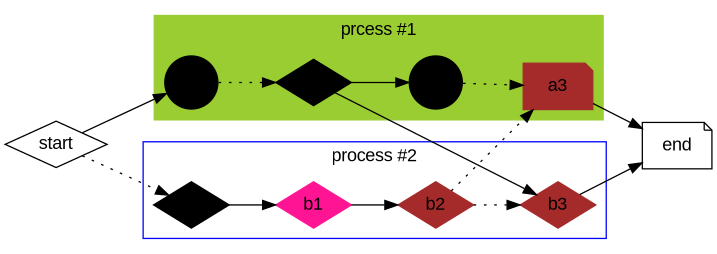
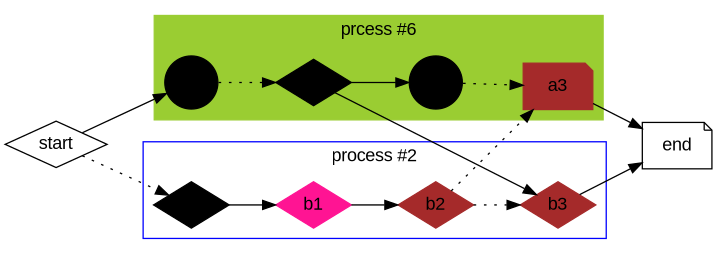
cluster "prcess #1": label "prcess #1" -> "prcess #6"
